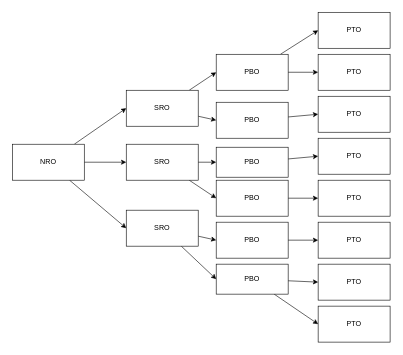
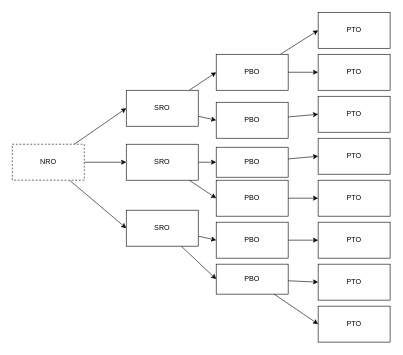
node "NRO": style solid -> dashed
